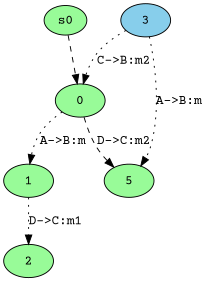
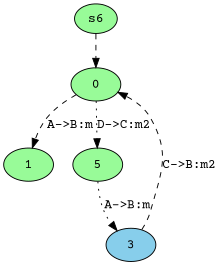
node "s0": label "s0" -> "s6"
edge "3" -> "0": style dotted -> dashed
edge "3" -> "5": reversed
edge "0" -> "1": style dotted -> dashed
edge "0" -> "5": style dashed -> dotted
node "2": removed
